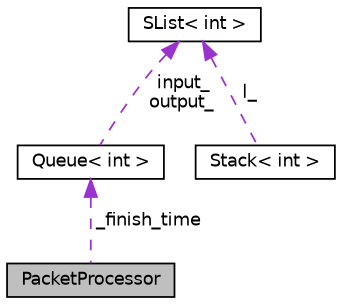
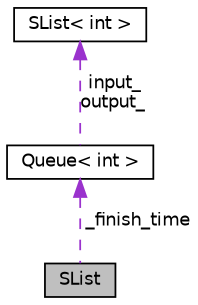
node "Stack< int >": removed
node "PacketProcessor": label "PacketProcessor" -> "SList"
